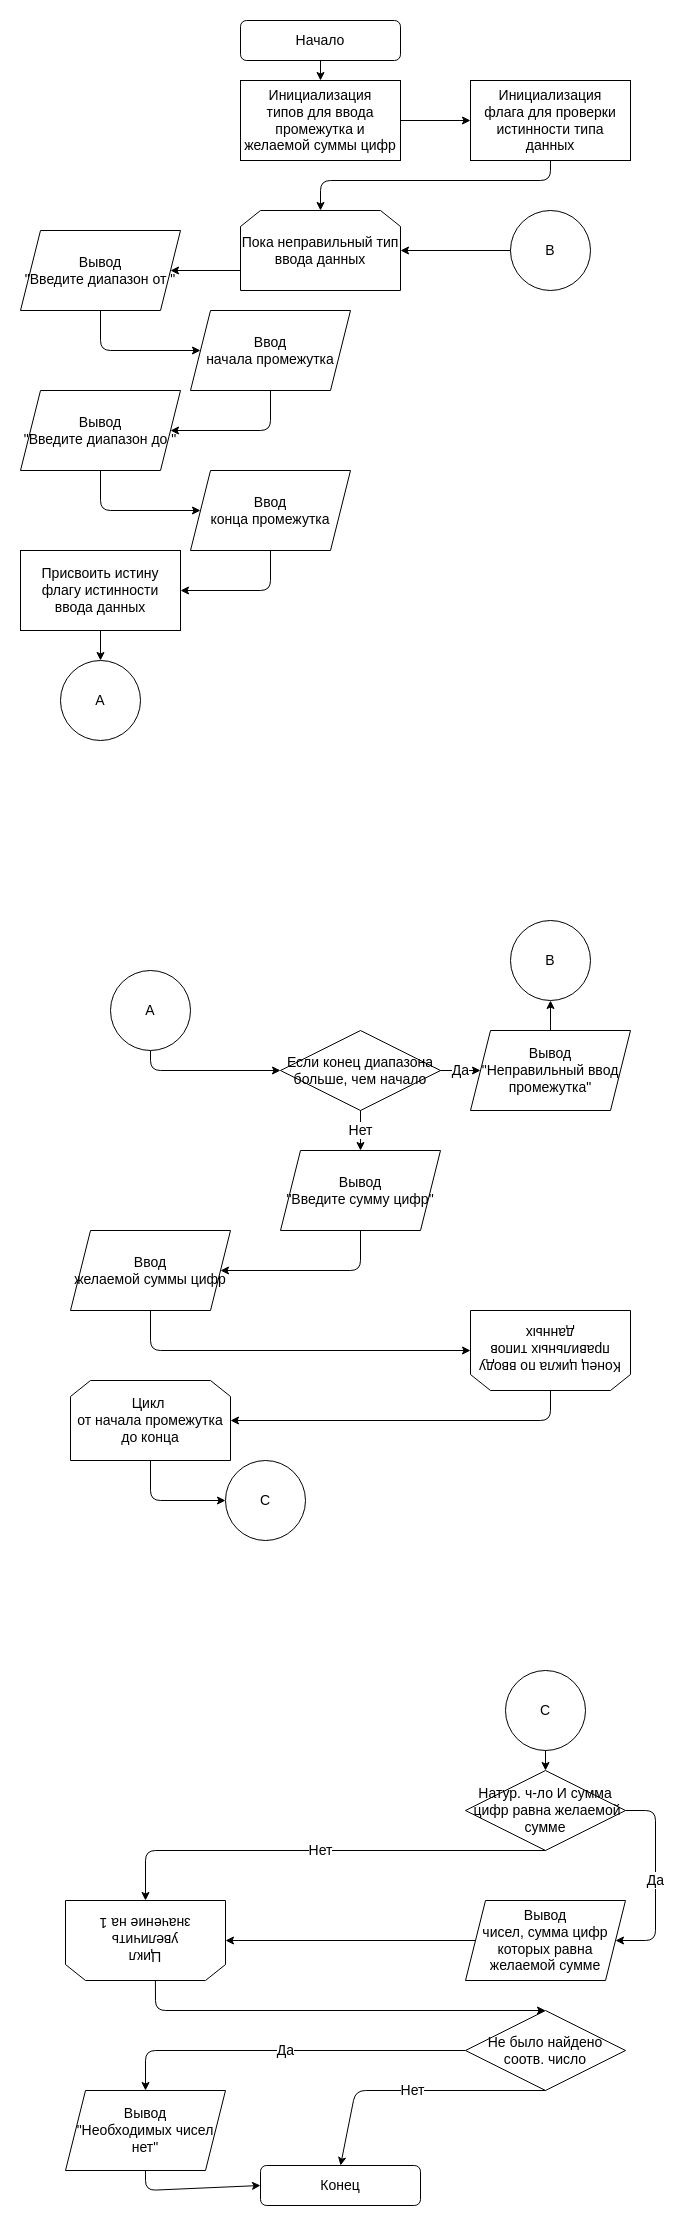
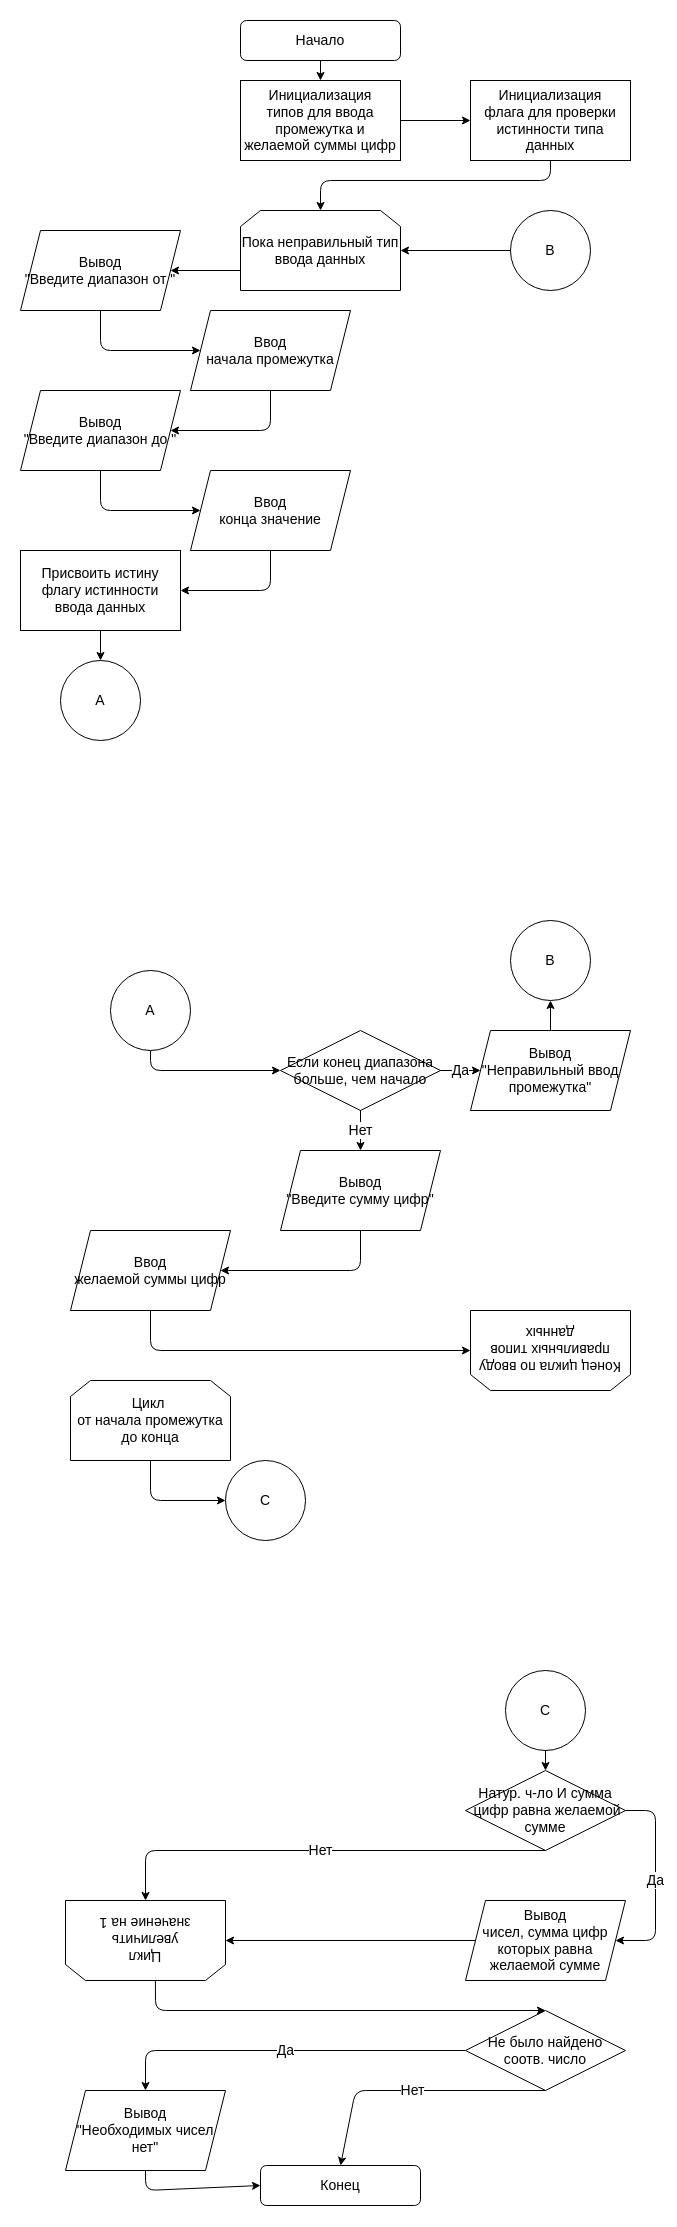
node "Вводконца промежутка": label "Вводконца промежутка" -> "Вводконца значение"
edge "Конец цикла по вводу правильных типов данных" -> "Цикл от начала промежутка до конца": removed
